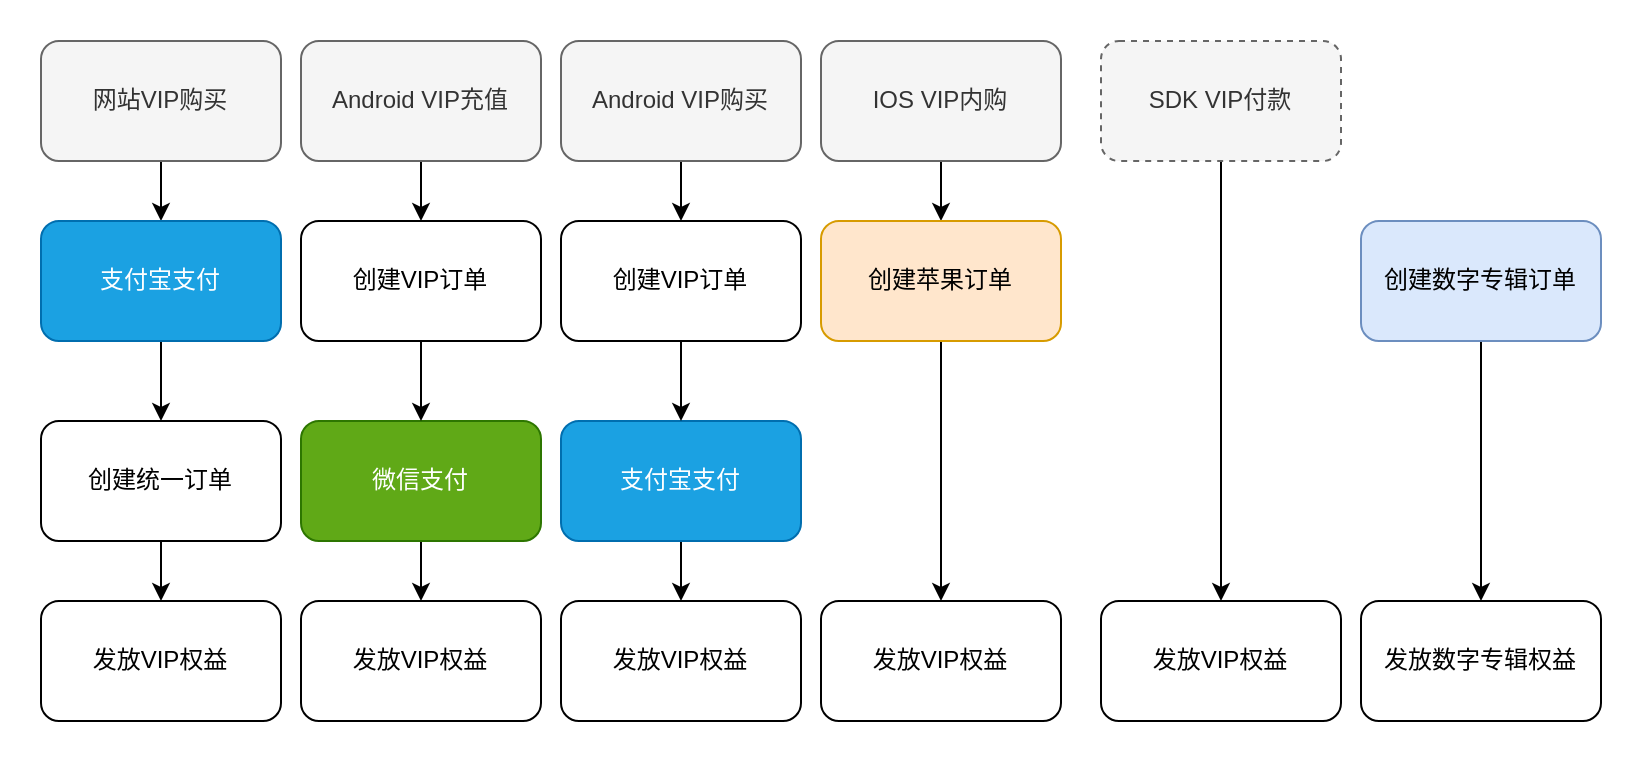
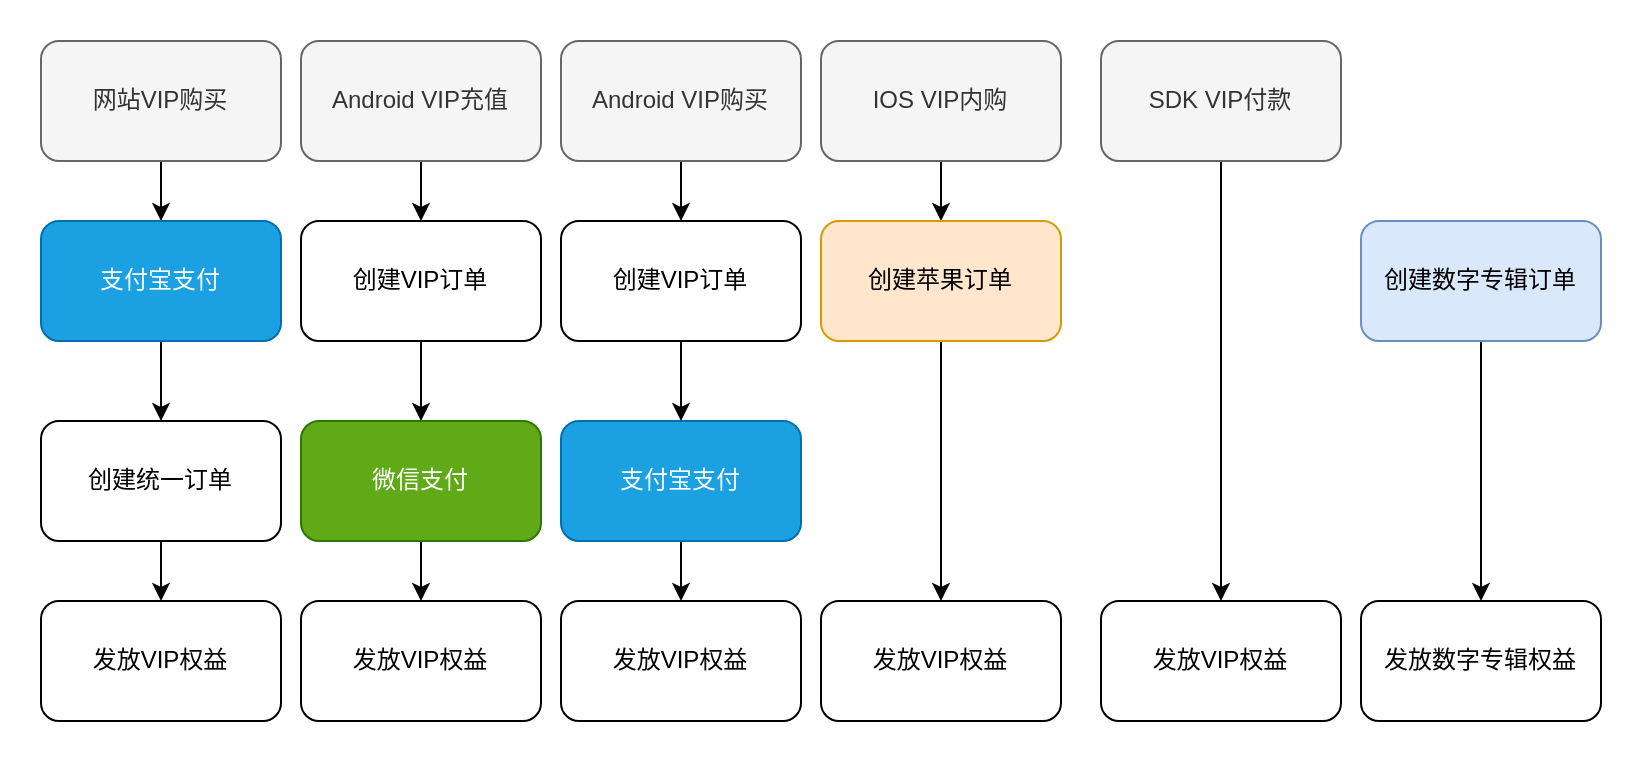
node "SDK VIP付款": style dashed -> solid
